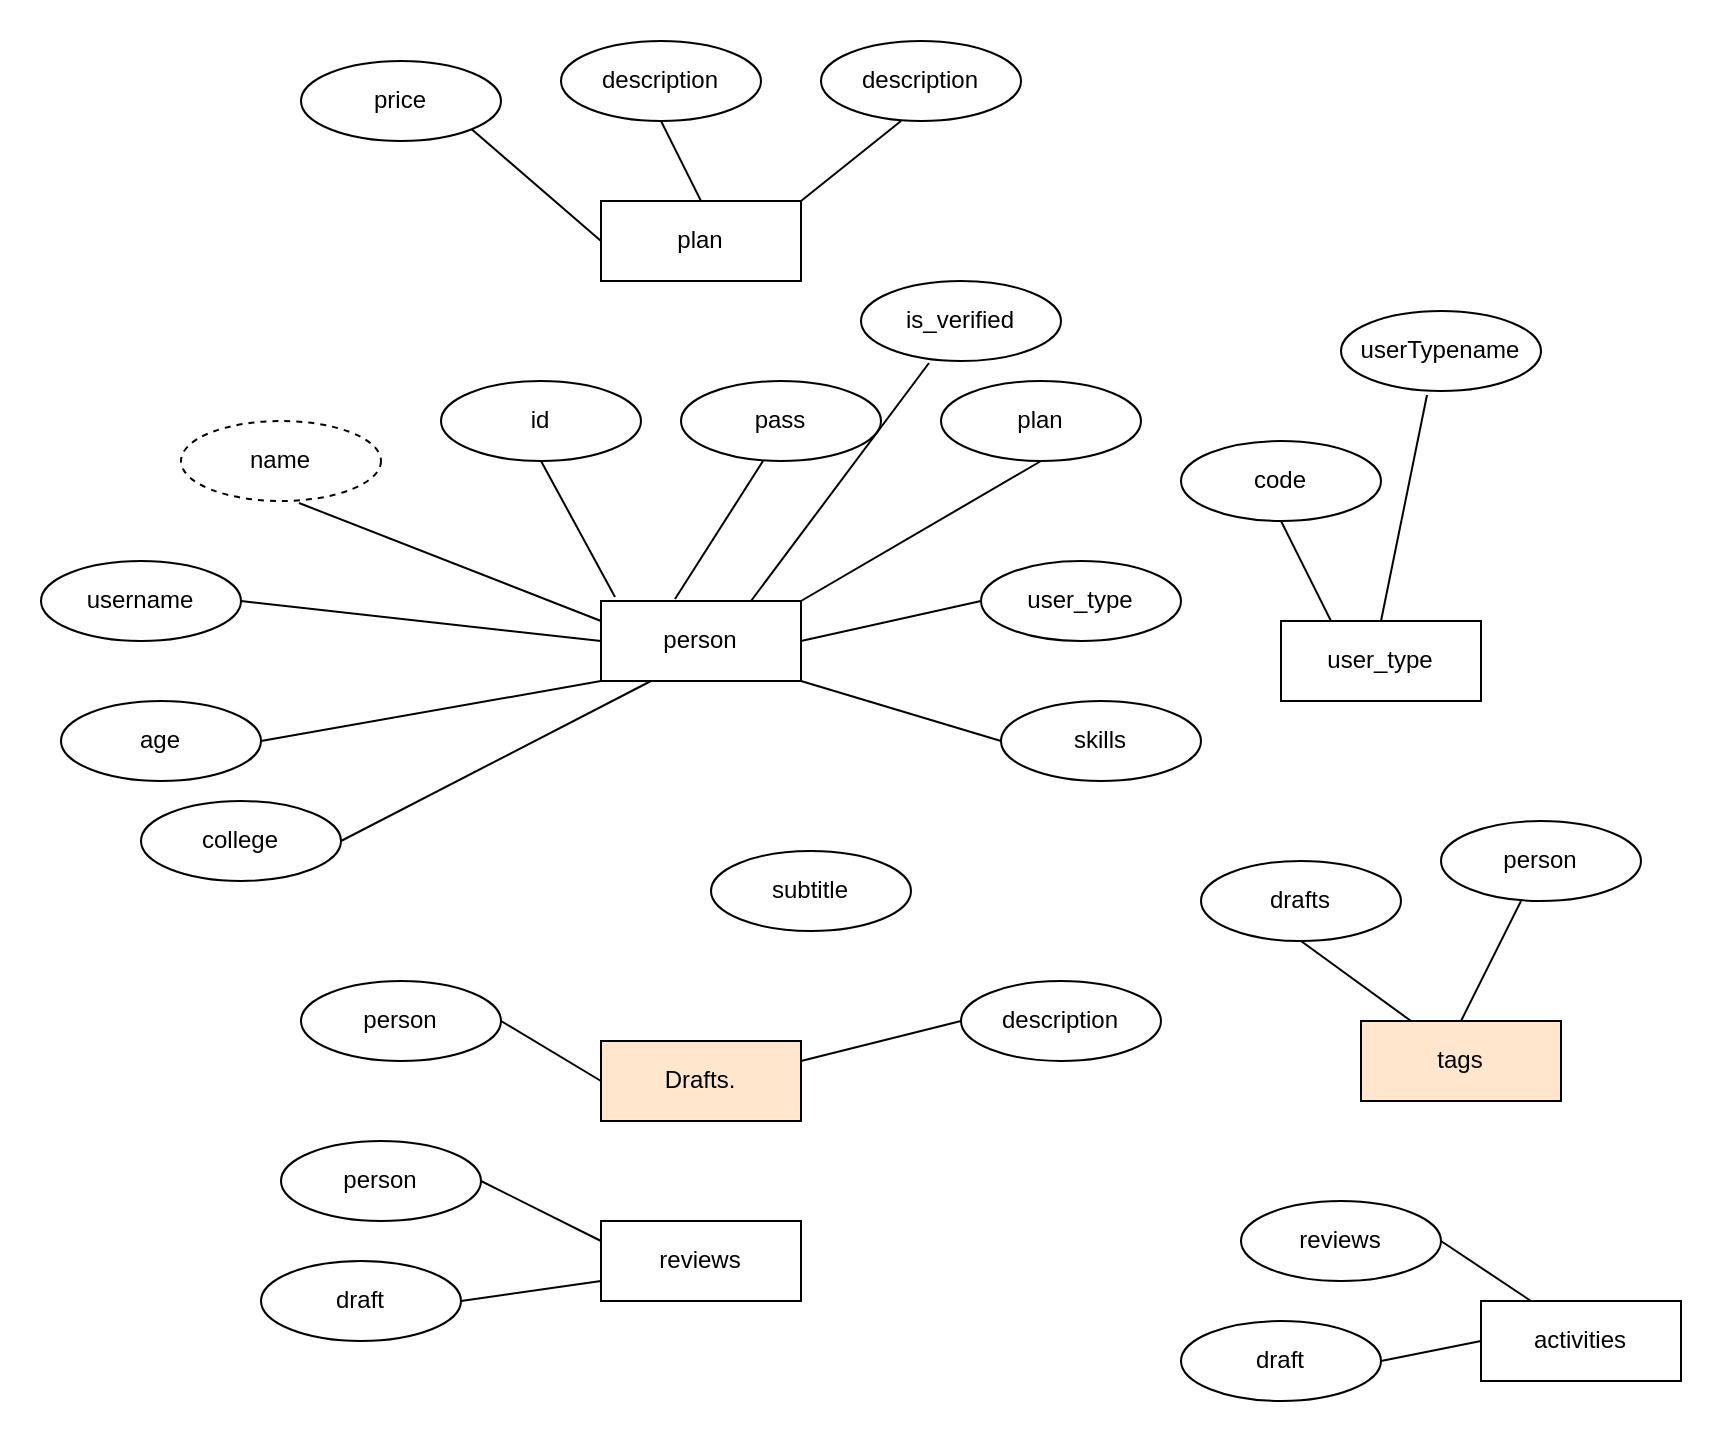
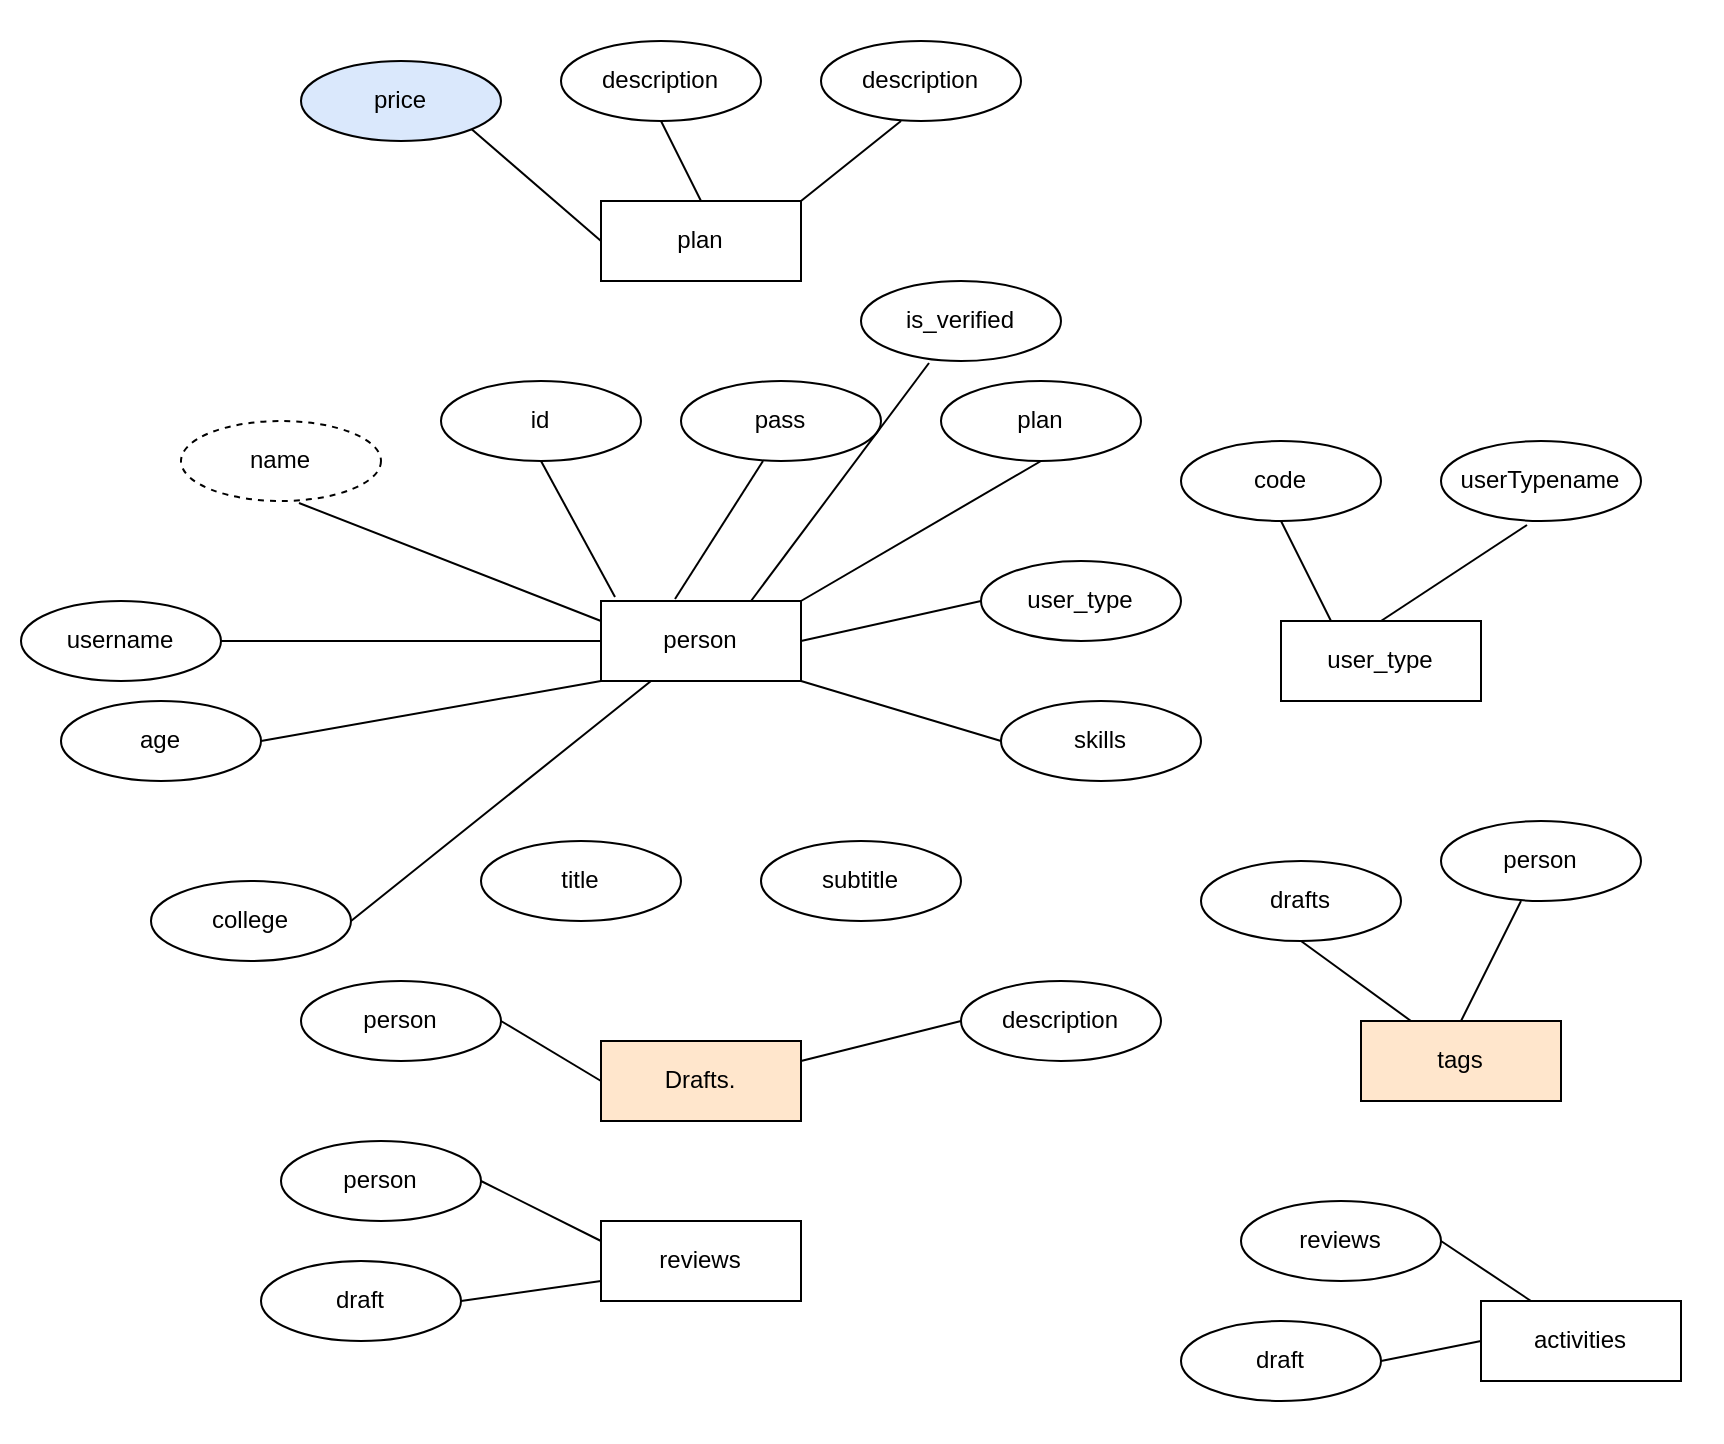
node "price": fillcolor #ffffff -> #dae8fc
node "userTypename": moved (1441, 351) -> (1541, 481)
node "username": moved (141, 601) -> (121, 641)
node "college": moved (241, 841) -> (251, 921)
node "title": added
node "subtitle": moved (811, 891) -> (861, 881)
